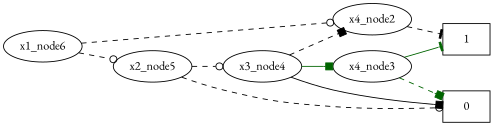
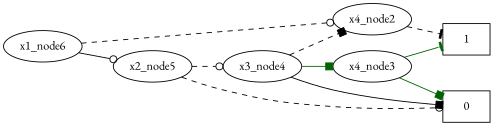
edge "x1_node6" -> "x2_node5": style dashed -> solid
edge "x4_node3" -> "0": style dashed -> solid
